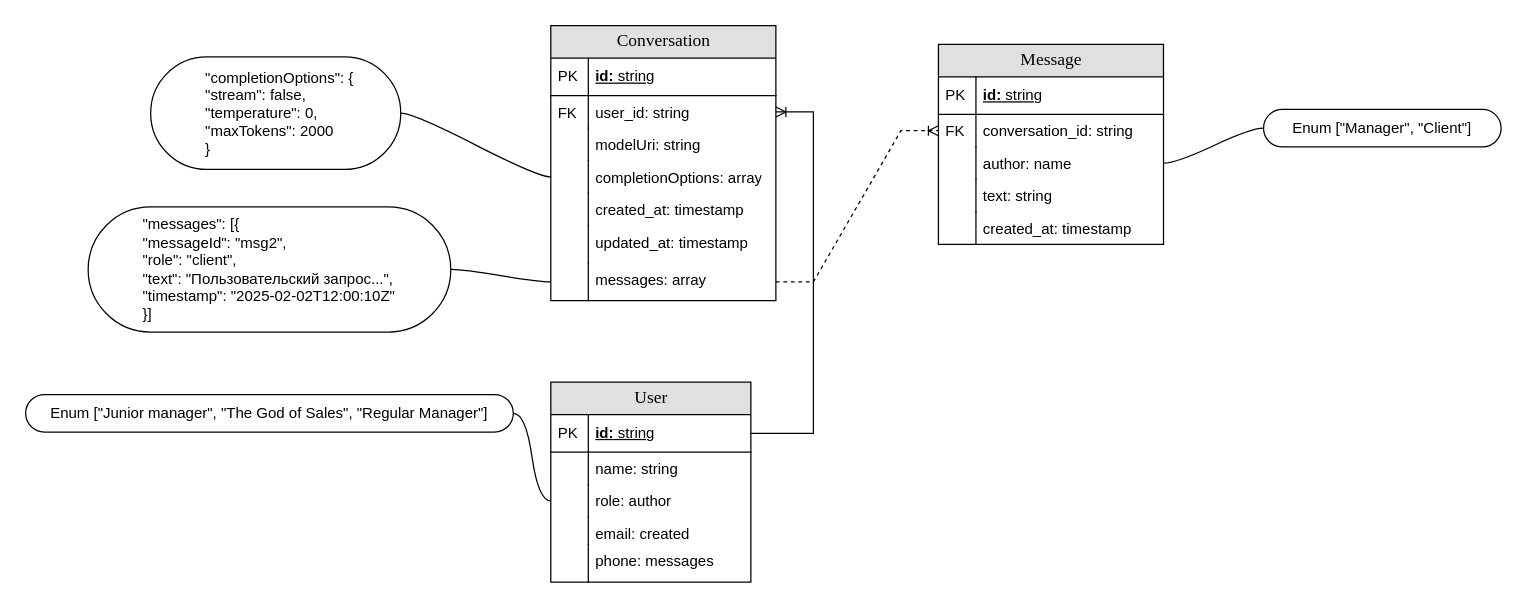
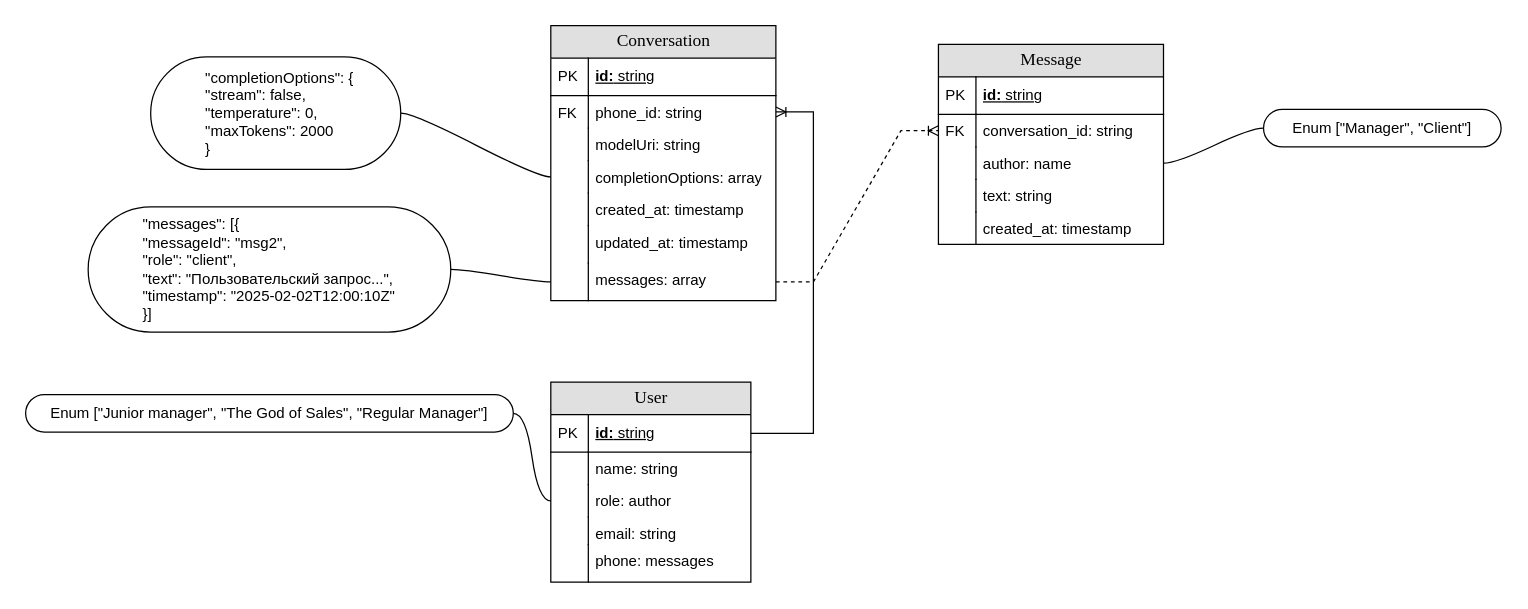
node "user_id: string": label "user_id: string" -> "phone_id: string"
node "email: created": label "email: created" -> "email: string"
